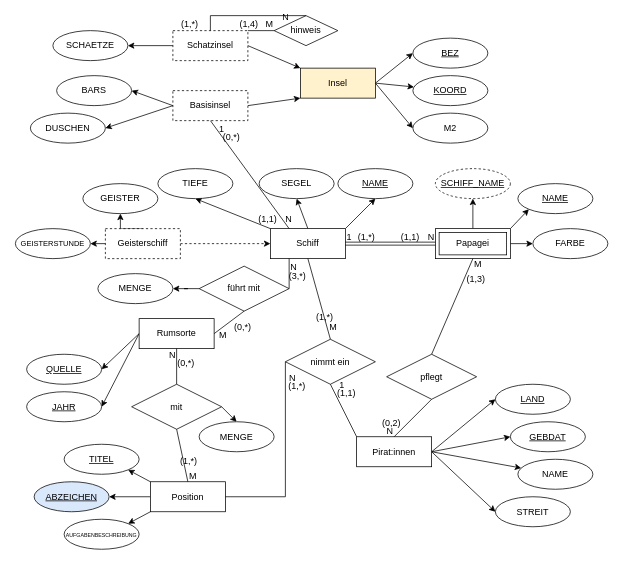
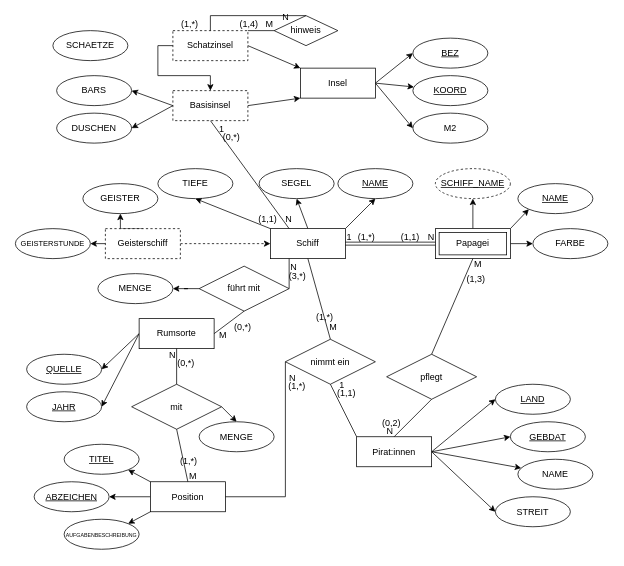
edge "Schatzinsel" -> "SCHAETZE": now "Schatzinsel" -> "Basisinsel"
node "Insel": fillcolor #fff2cc -> #ffffff
node "DUSCHEN": moved (68, 128) -> (94, 128)
node "ABZEICHEN": fillcolor #dae8fc -> #ffffff
